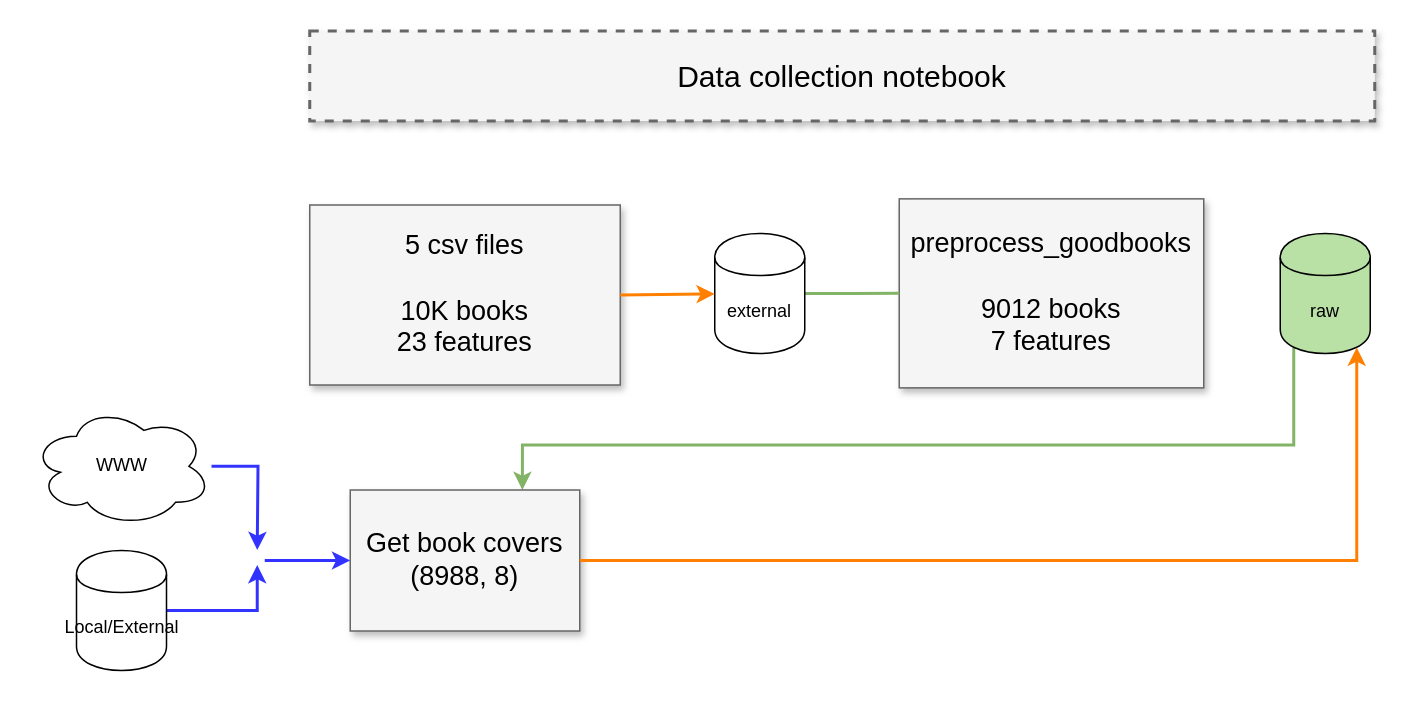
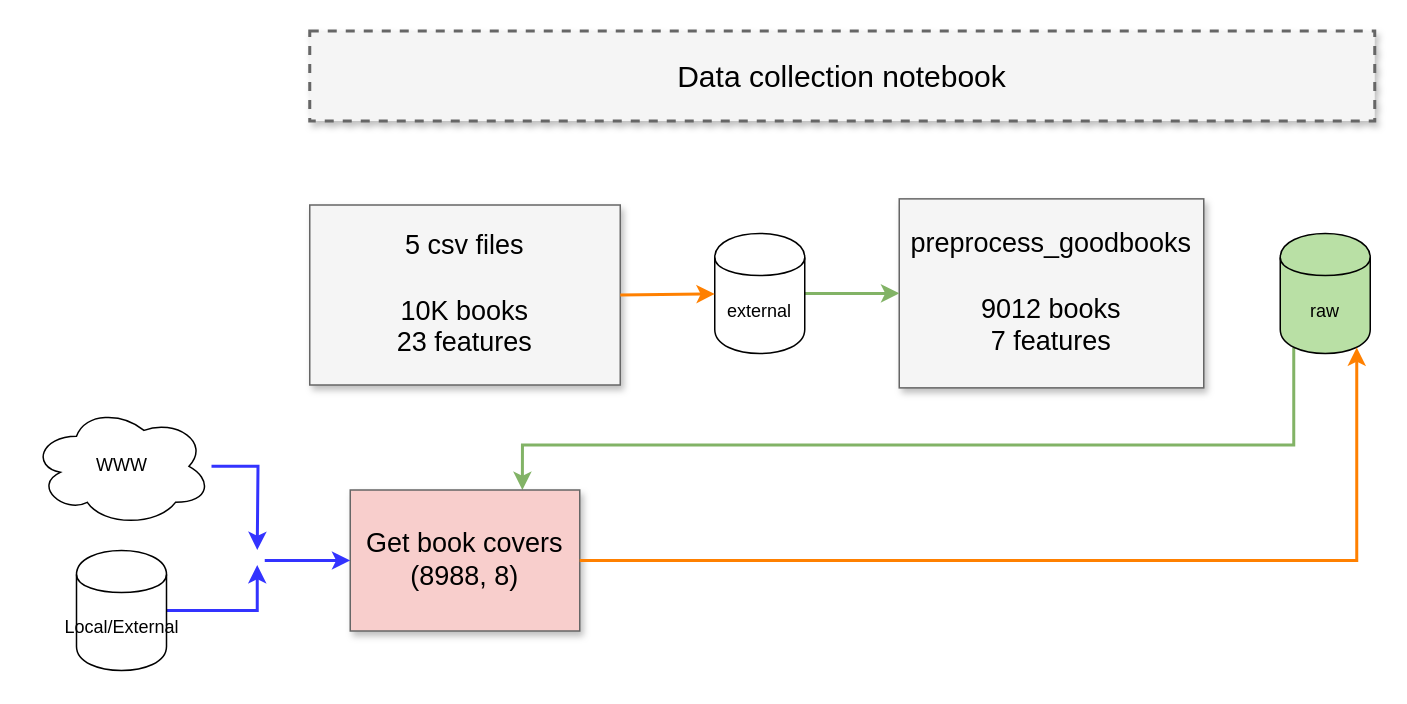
edge "preprocess_goodbooks 9012 books 7 features" -- "external": arrowhead none -> classic
node "Get book covers (8988, 8)": fillcolor #f5f5f5 -> #f8cecc
